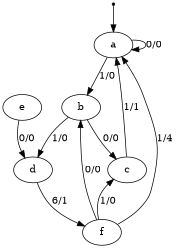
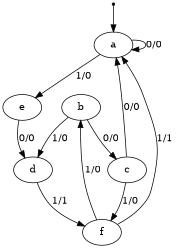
edge "a" -> "b": now "a" -> "e"
edge "c" -> "a": label "1/1" -> "0/0"
edge "f" -> "a": label "1/4" -> "1/1"
edge "f" -> "b": label "0/0" -> "1/0"
edge "f" -> "c": reversed
edge "d" -> "f": label "6/1" -> "1/1"
